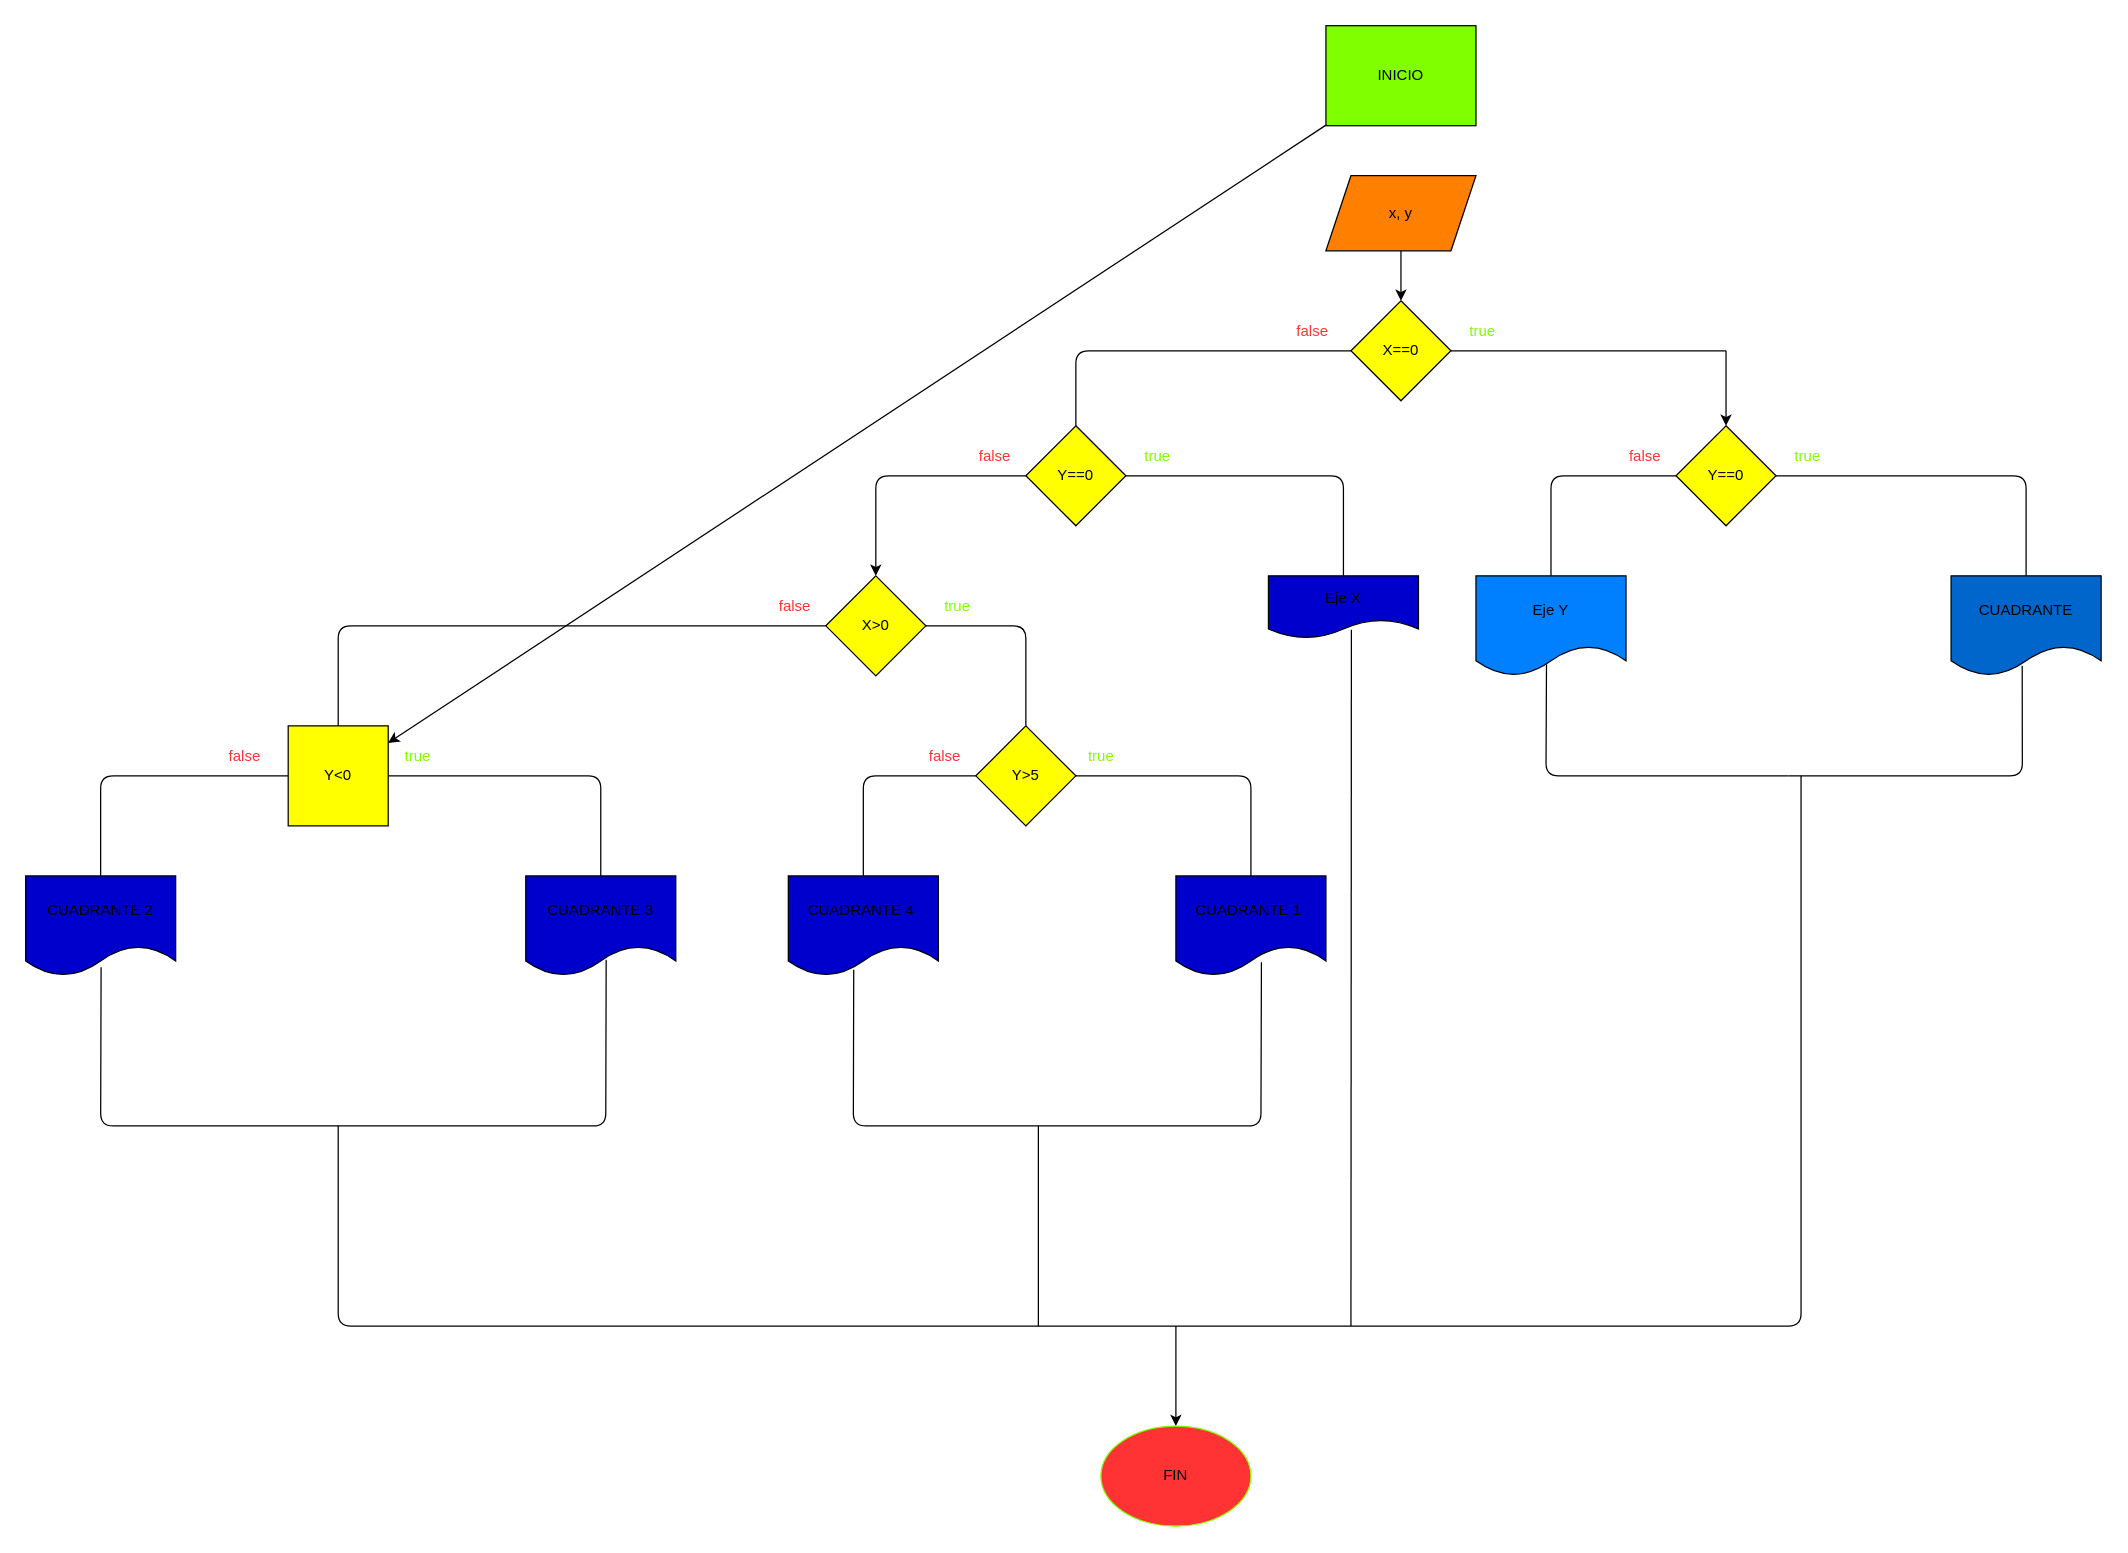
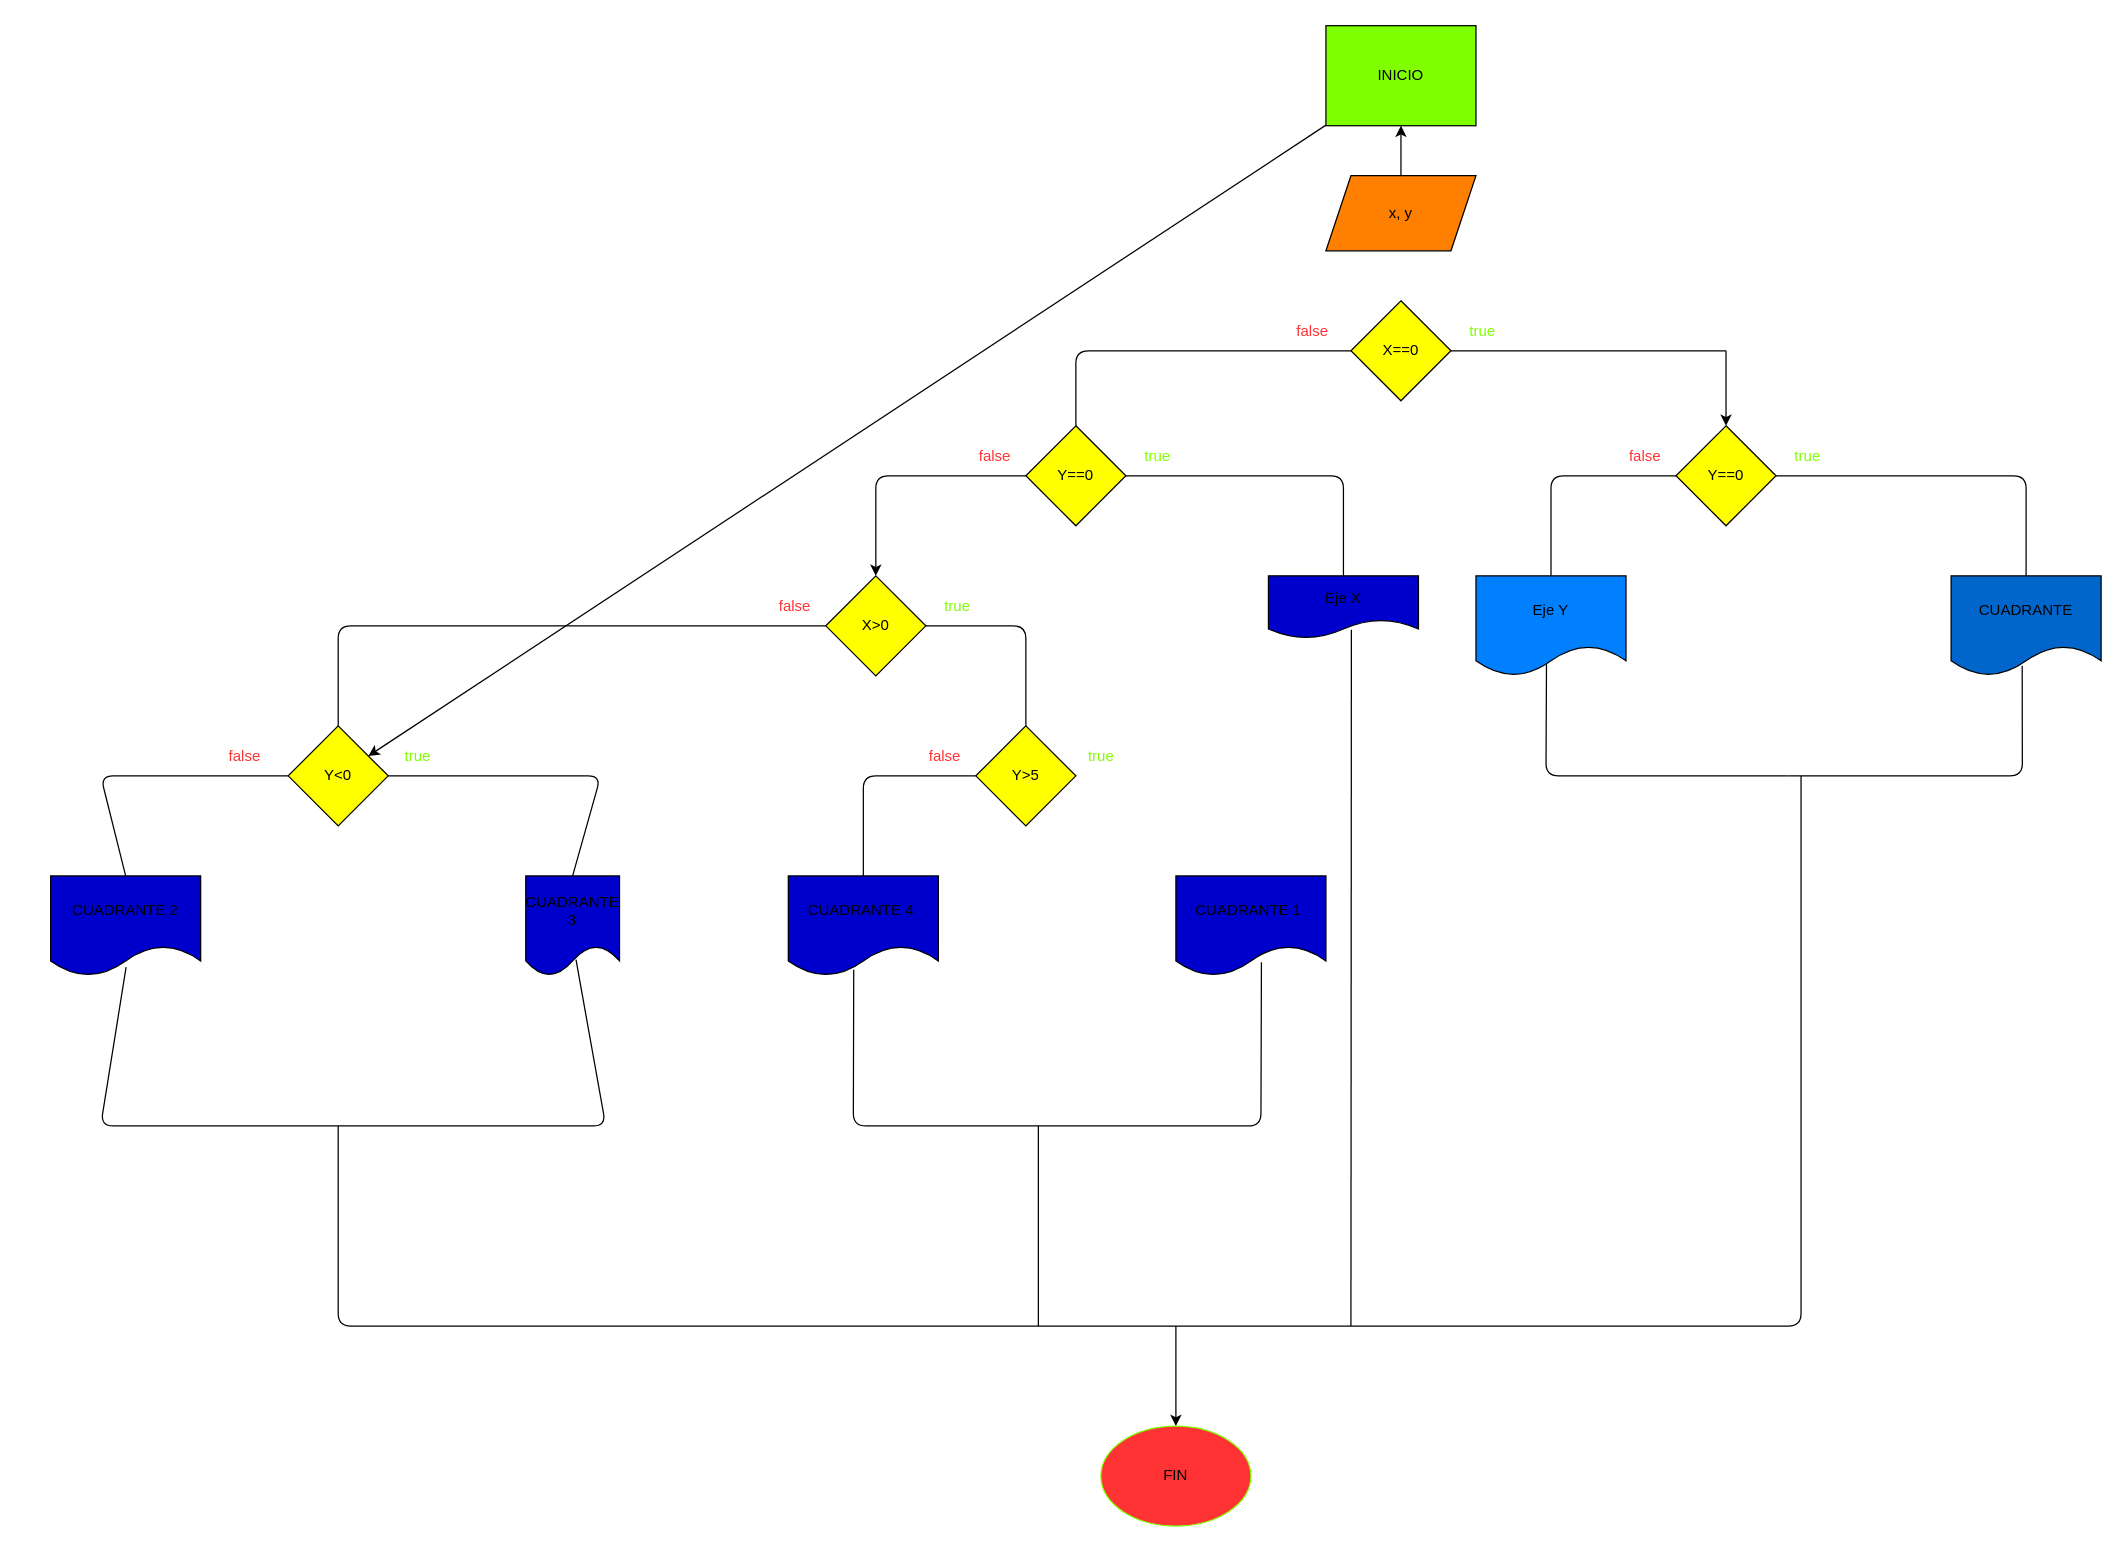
edge "x, y" -> "X==0": now "x, y" -> "INICIO"
node "Y<0": shape rectangle -> diamond
edge "Y>5" -- "CUADRANTE 1": removed
node "CUADRANTE 2": moved (101, 926) -> (126, 926)
node "CUADRANTE 3": size 150x100 -> 94x100
